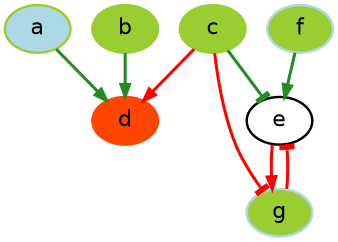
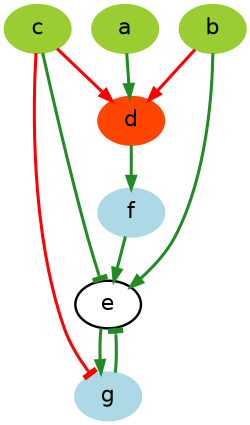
node "a": fillcolor lightblue -> olivedrab3
node "f": fillcolor olivedrab3 -> lightblue
edge "b" -> "d": color forestgreen -> red
edge "d" -> "f": added
edge "e" -> "g": color red -> forestgreen
edge "g" -> "e": color red -> forestgreen
edge "b" -> "e": added
node "g": fillcolor olivedrab3 -> lightblue
